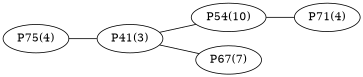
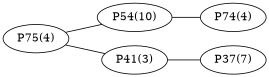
node "P71(4)": label "P71(4)" -> "P74(4)"
edge "P54(10)" -- "P41(3)": now "P54(10)" -- "P75(4)"
node "P67(7)": label "P67(7)" -> "P37(7)"
